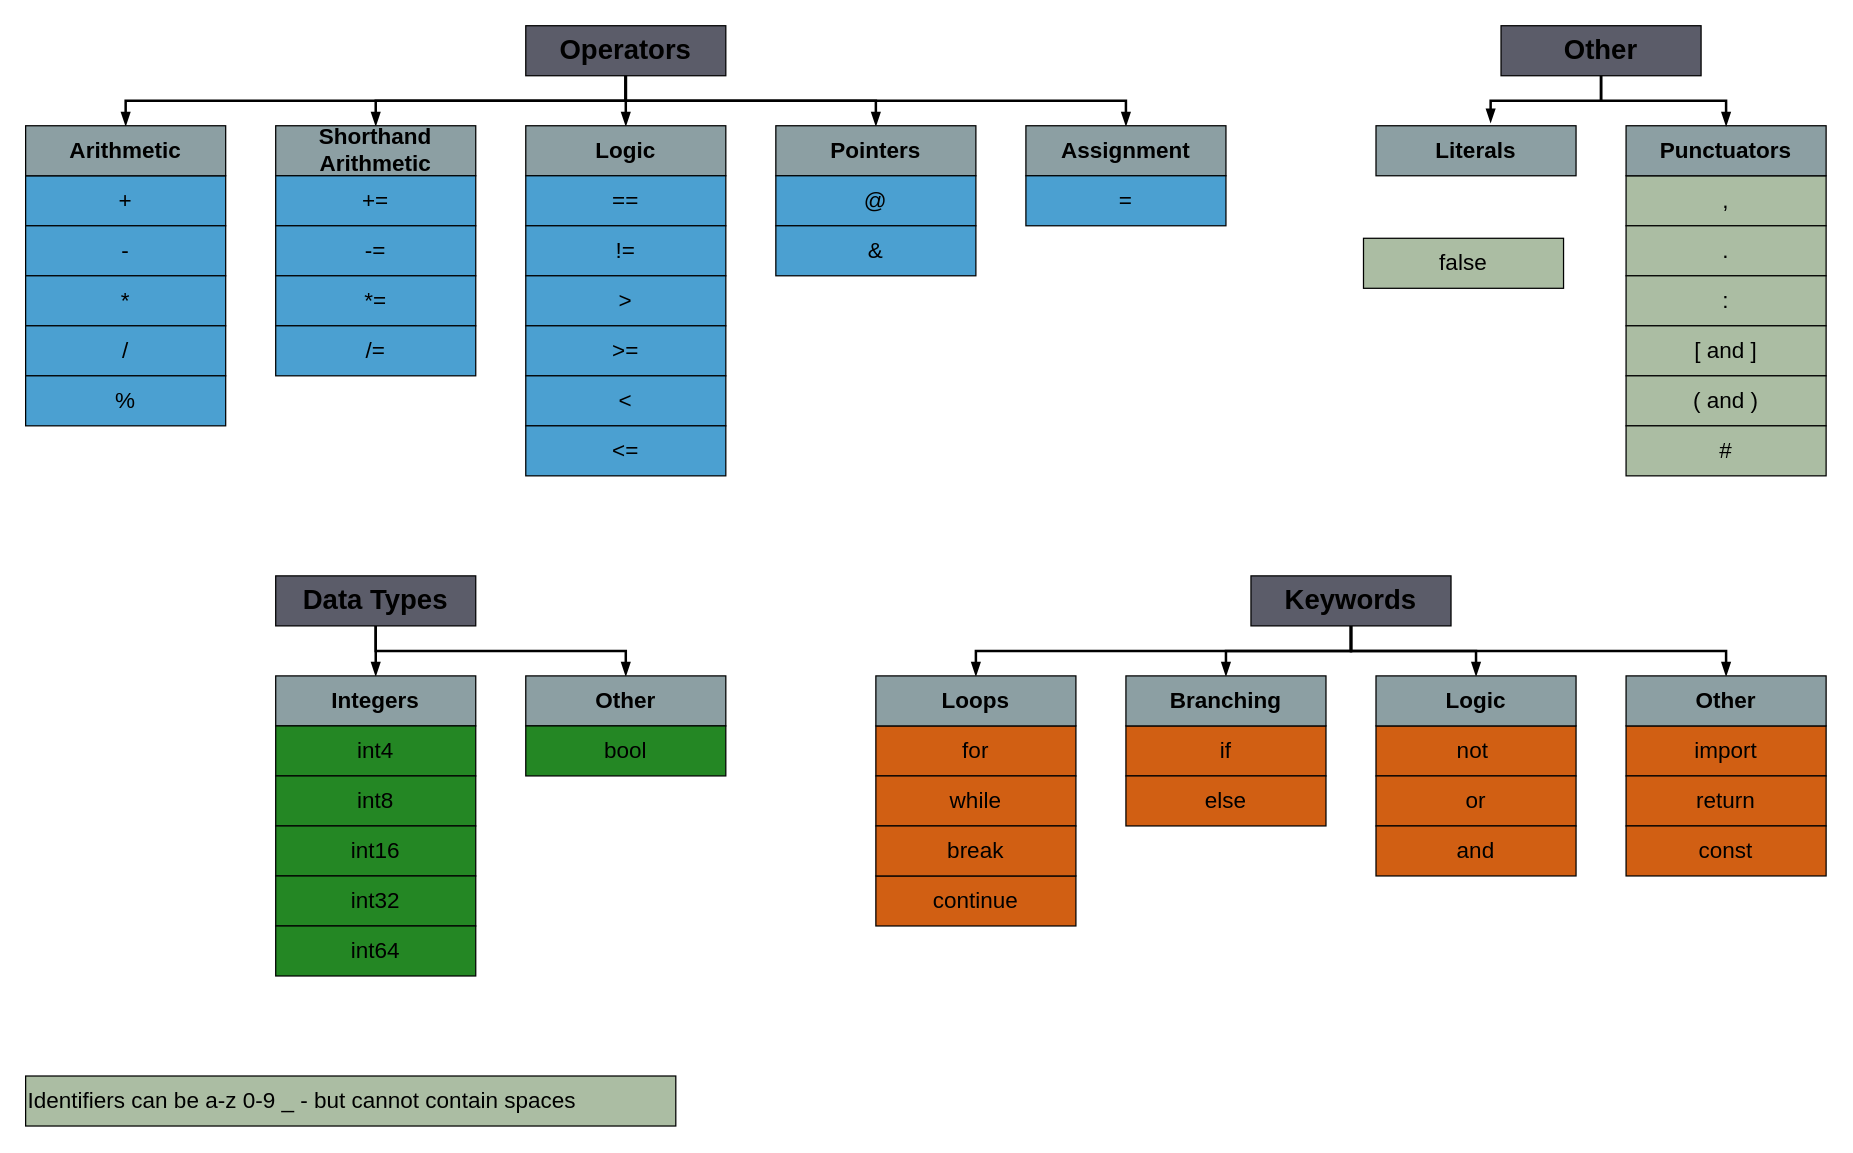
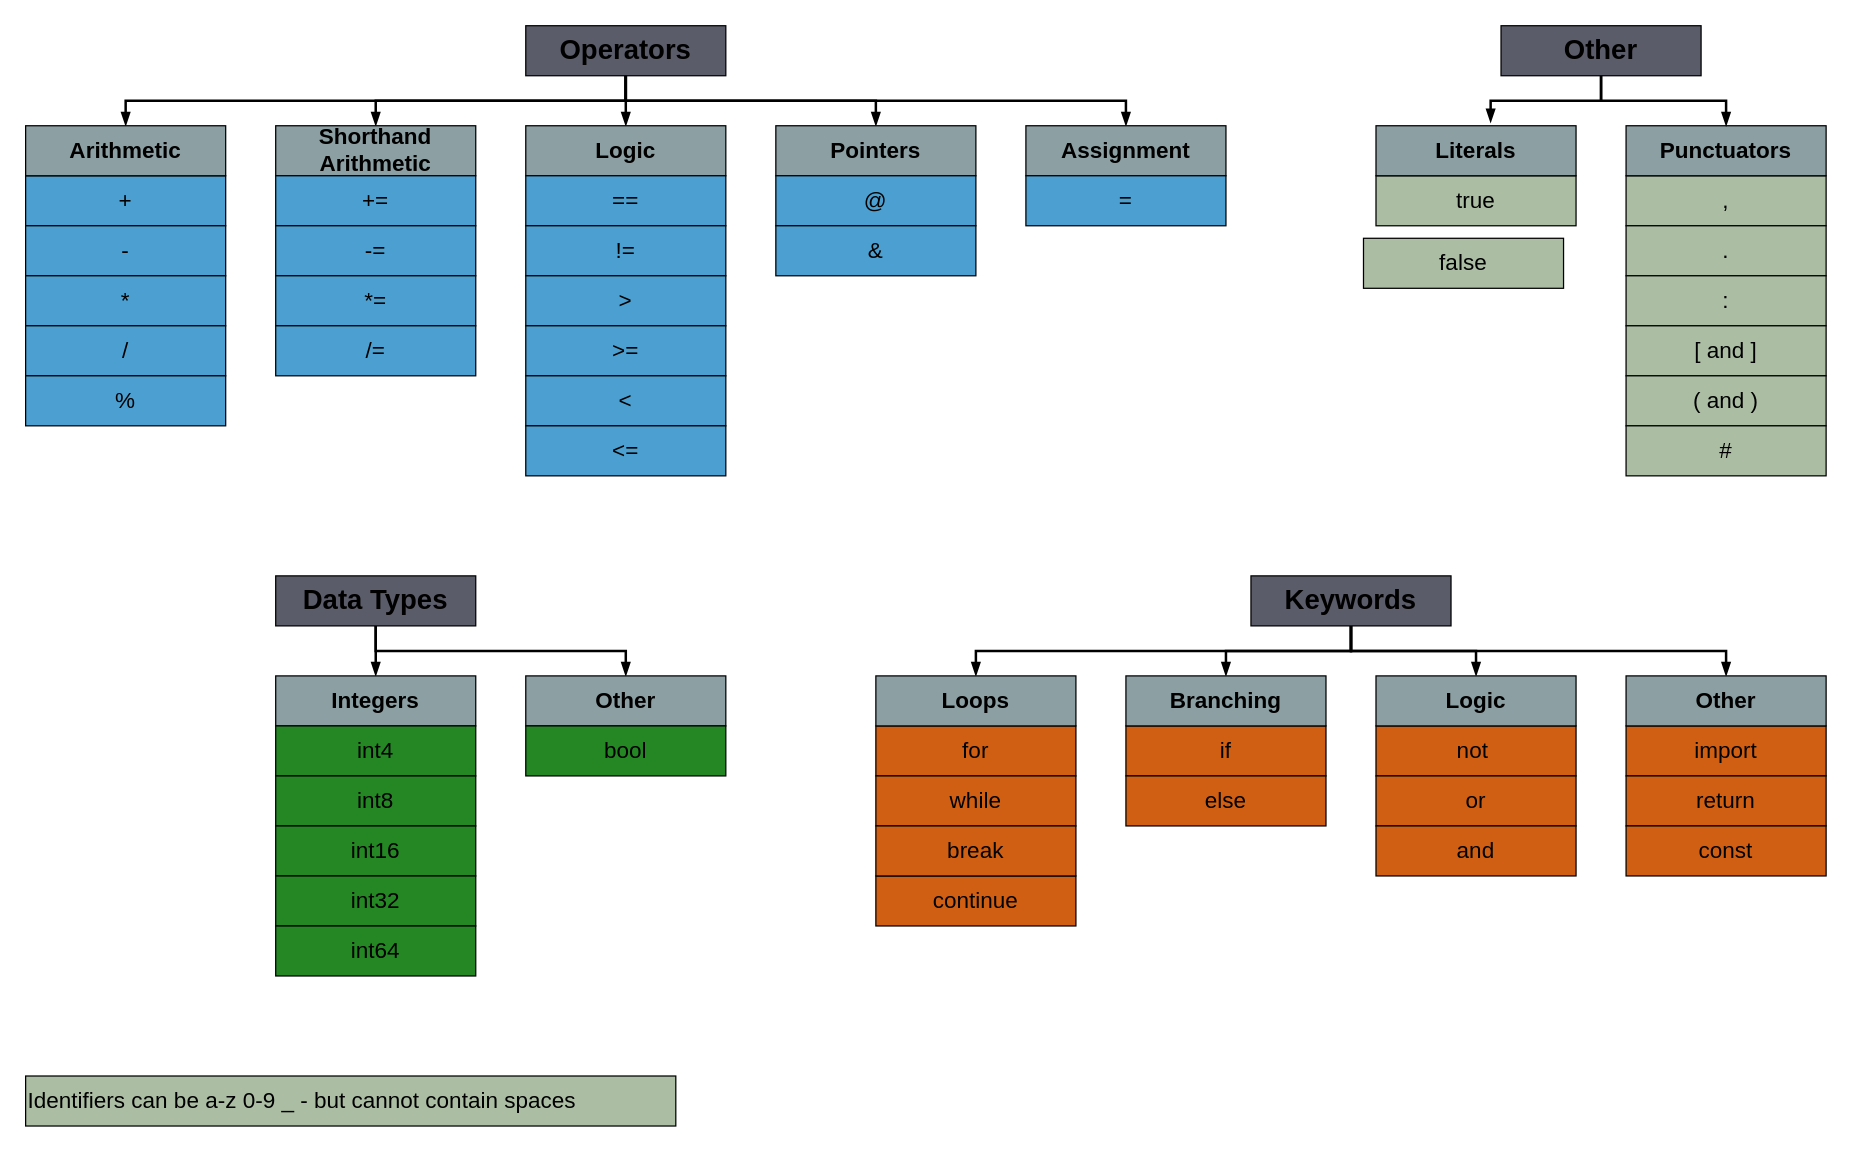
node "true": added
